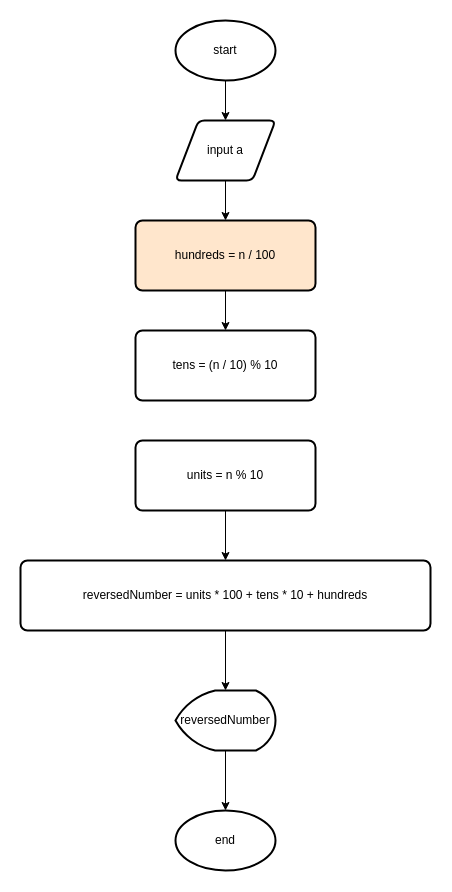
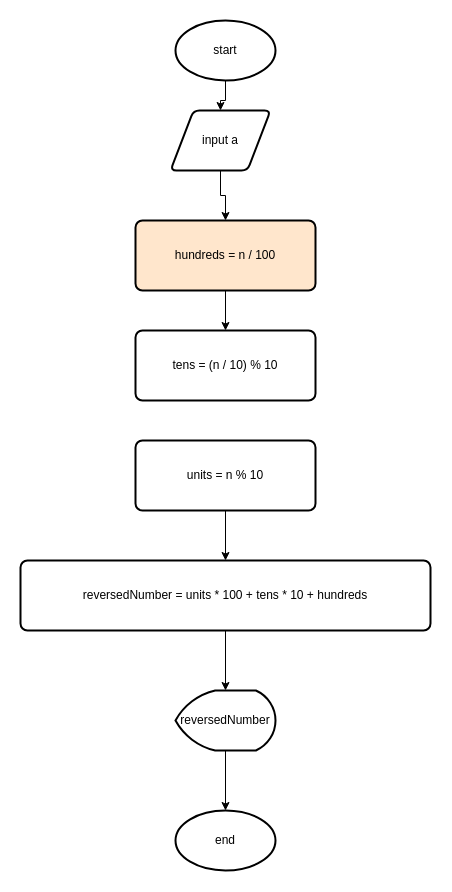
node "input a": moved (226, 151) -> (221, 141)
